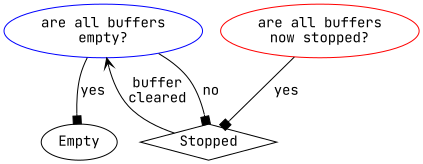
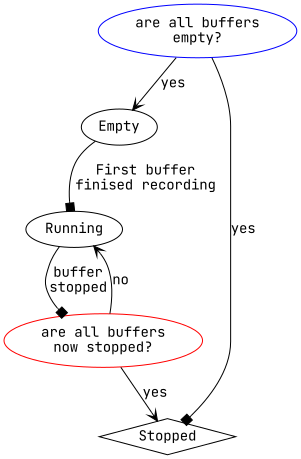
edge "are all buffers empty?" -> "Empty": arrowhead box -> vee
edge "are all buffers now stopped?" -> "Stopped": arrowhead box -> vee
edge "are all buffers empty?" -> "Stopped": label "no" -> "yes"
edge "Stopped" -> "are all buffers empty?": removed, label "buffer cleared"
node "Running": added
